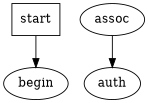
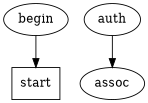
edge "start" -> "begin": reversed
edge "assoc" -> "auth": reversed
